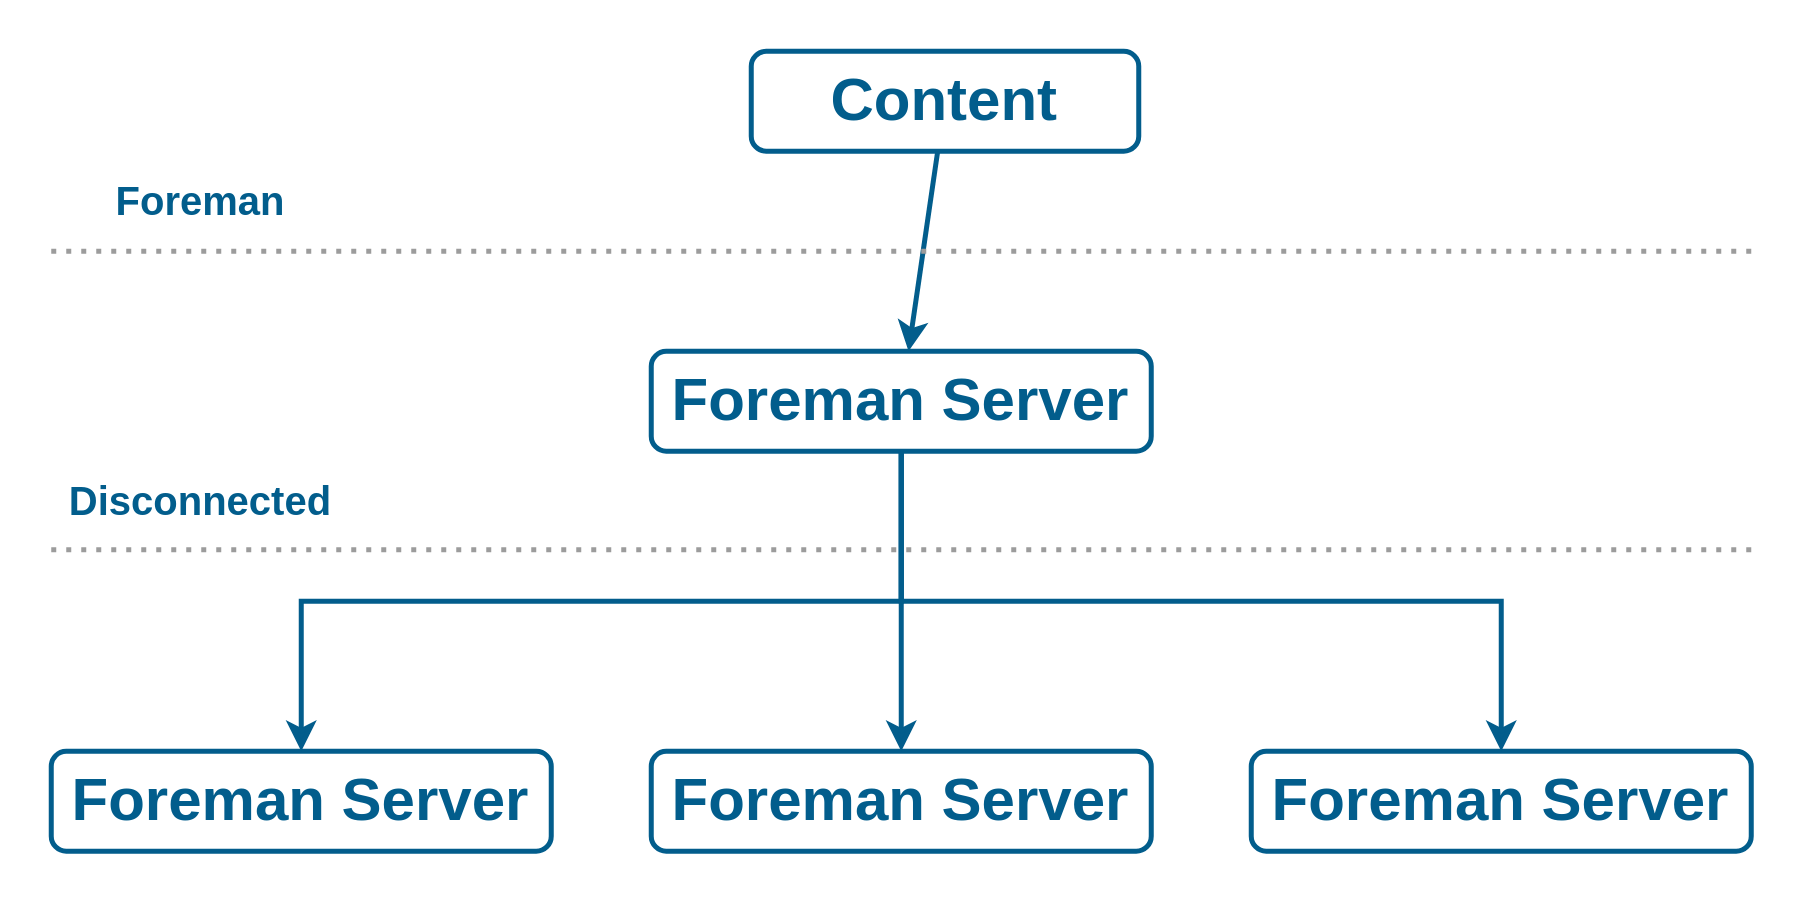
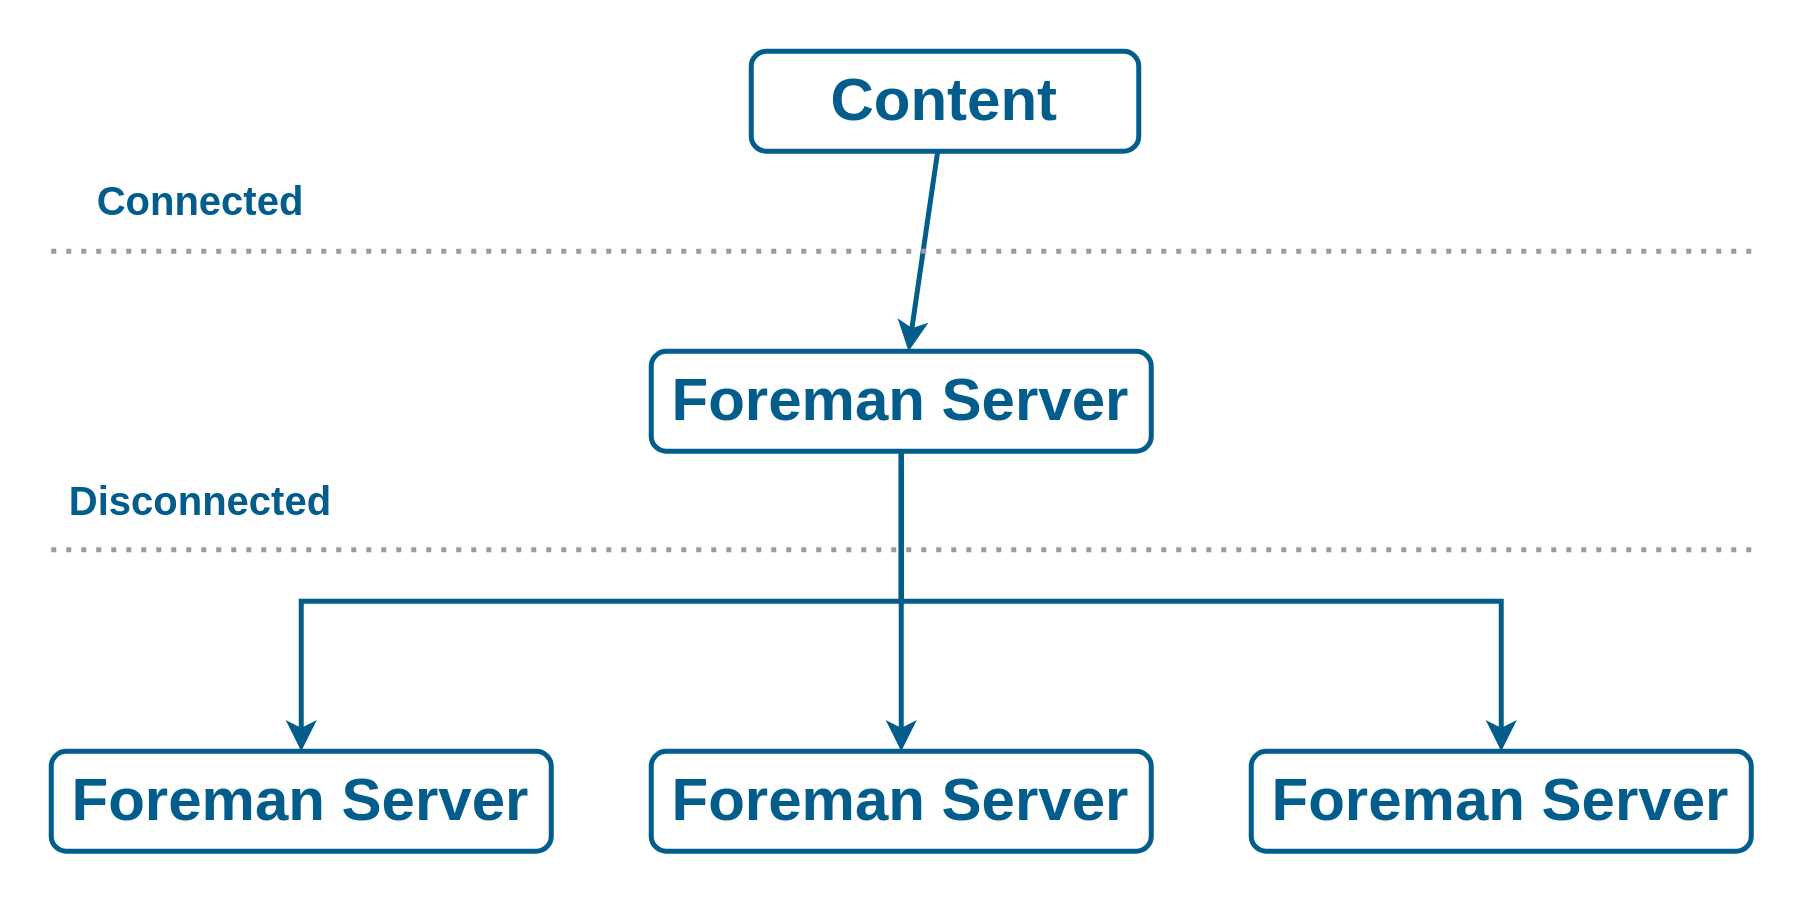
node "Foreman": label "Foreman" -> "Connected"
